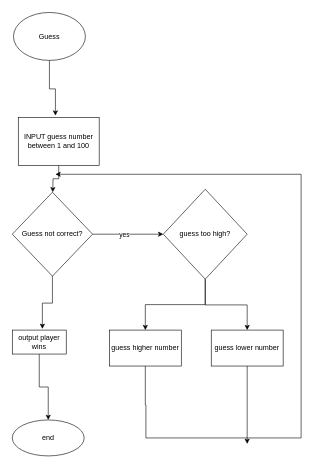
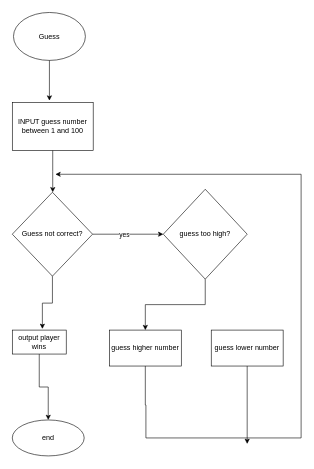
node "INPUT guess number between 1 and 100": moved (59, 141) -> (53, 126)
edge "guess too high?" -> "guess lower number": removed
